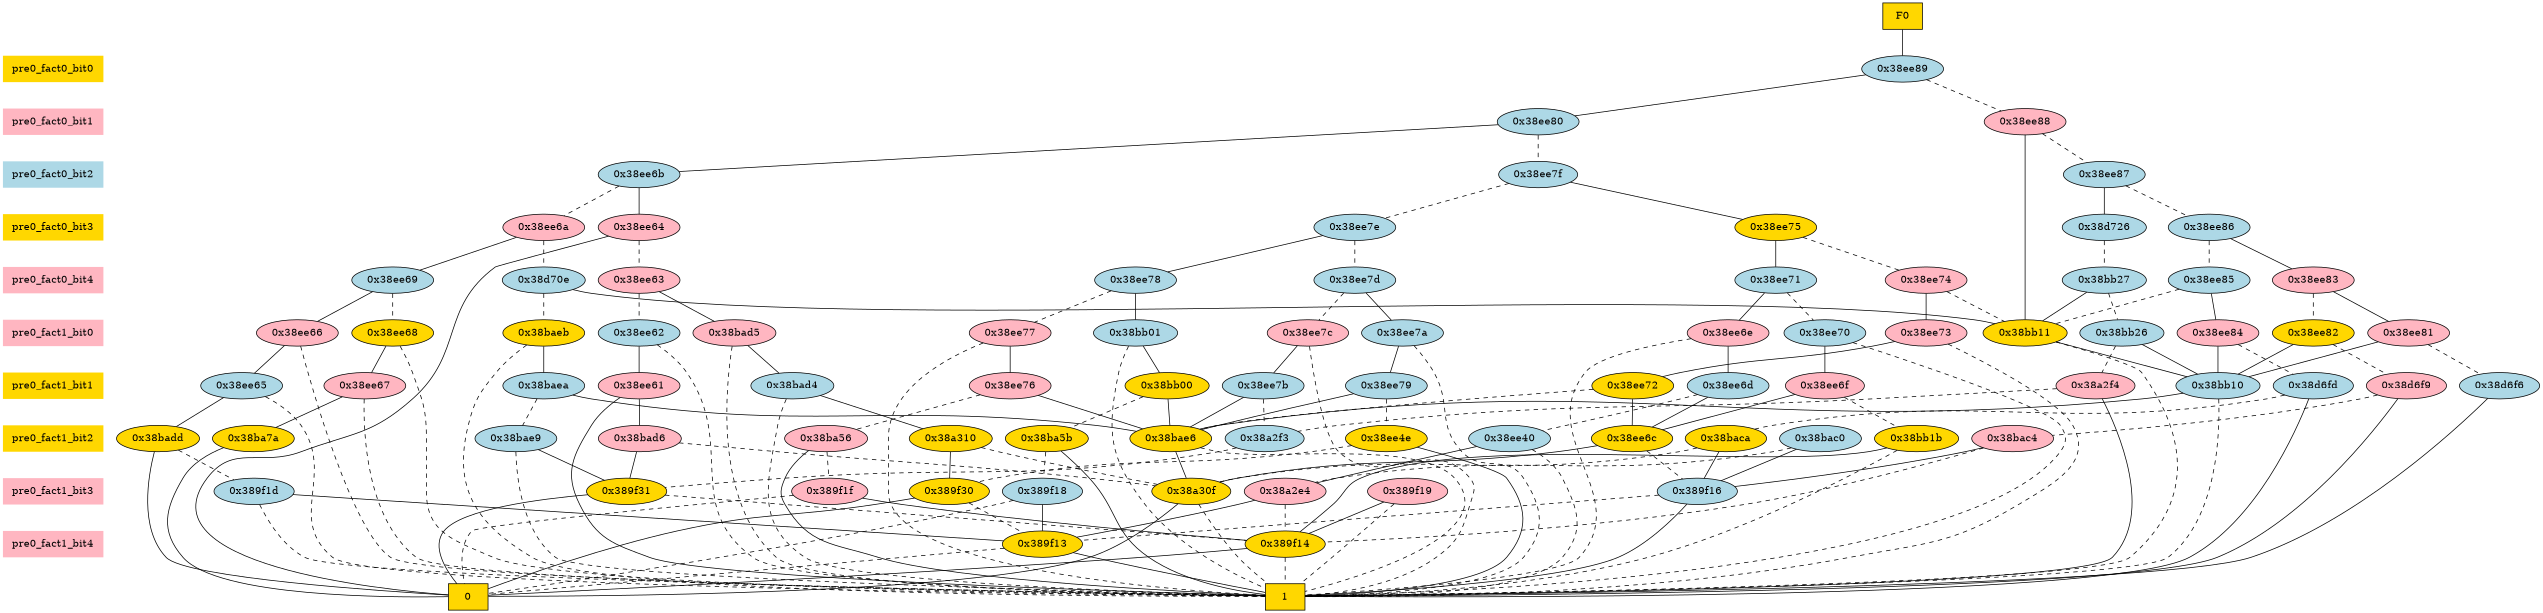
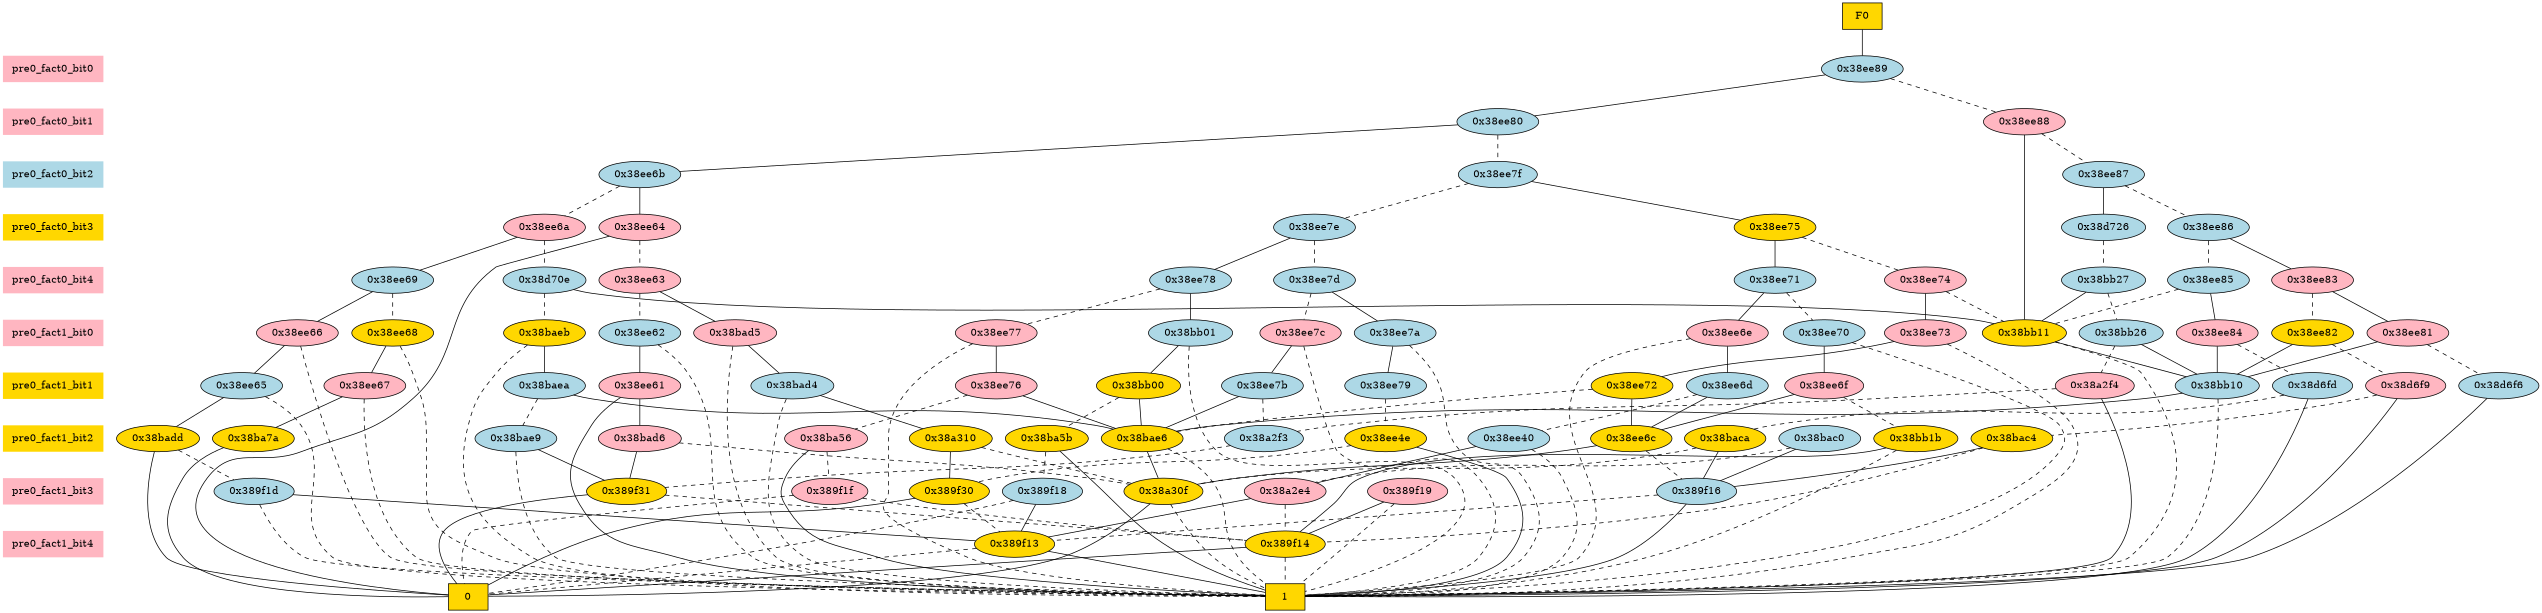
node "pre0_fact0_bit0": fillcolor gold -> lightpink
edge "0x38ee79" -- "0x38bae6": removed
node "0x38bac4": fillcolor lightpink -> gold
edge "0x389f1f" -- "0x389f14": style solid -> dashed
